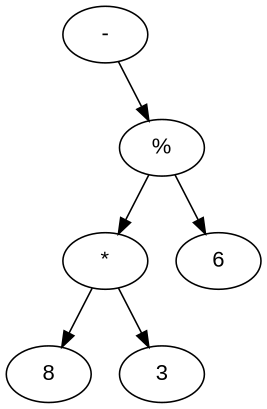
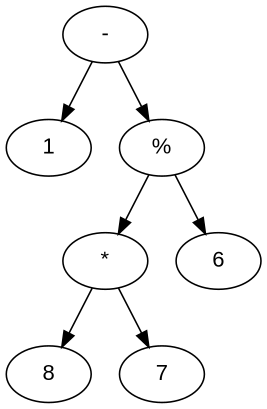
node "1": added
node "3": label "3" -> "7"
